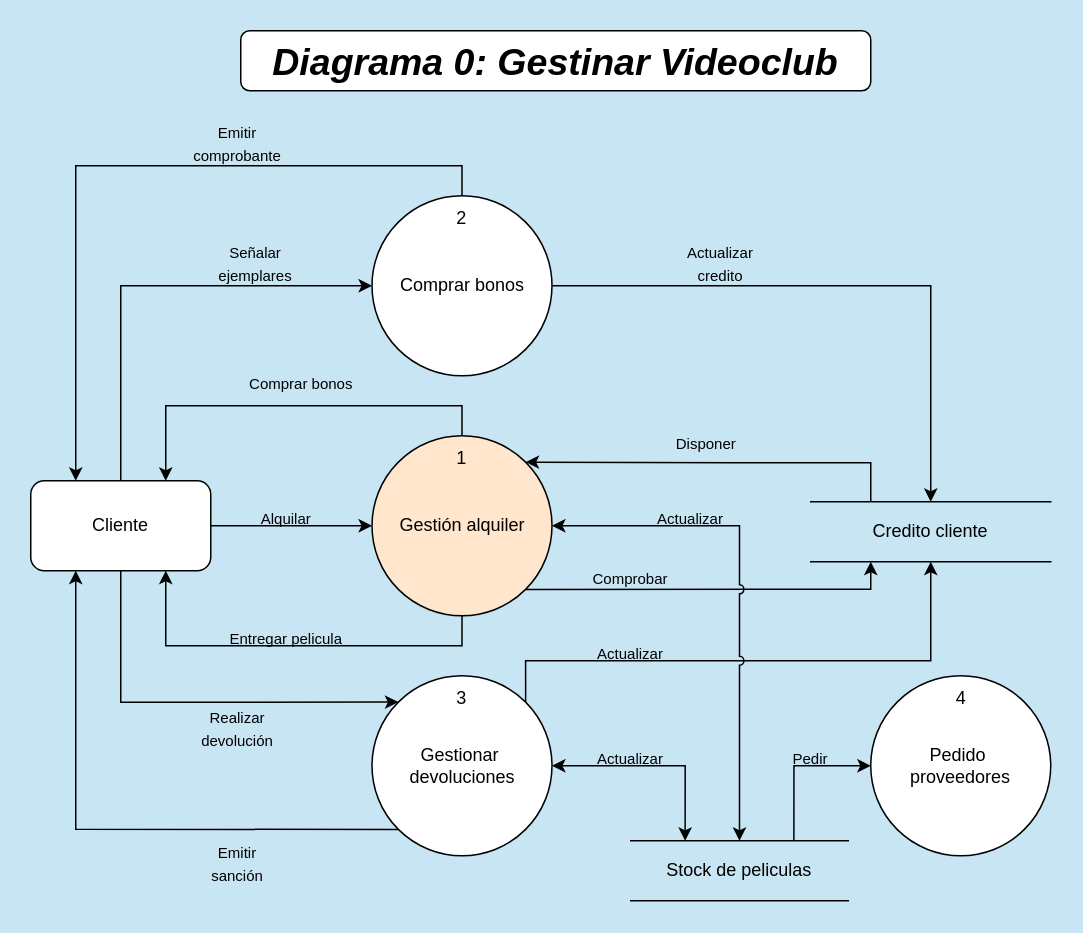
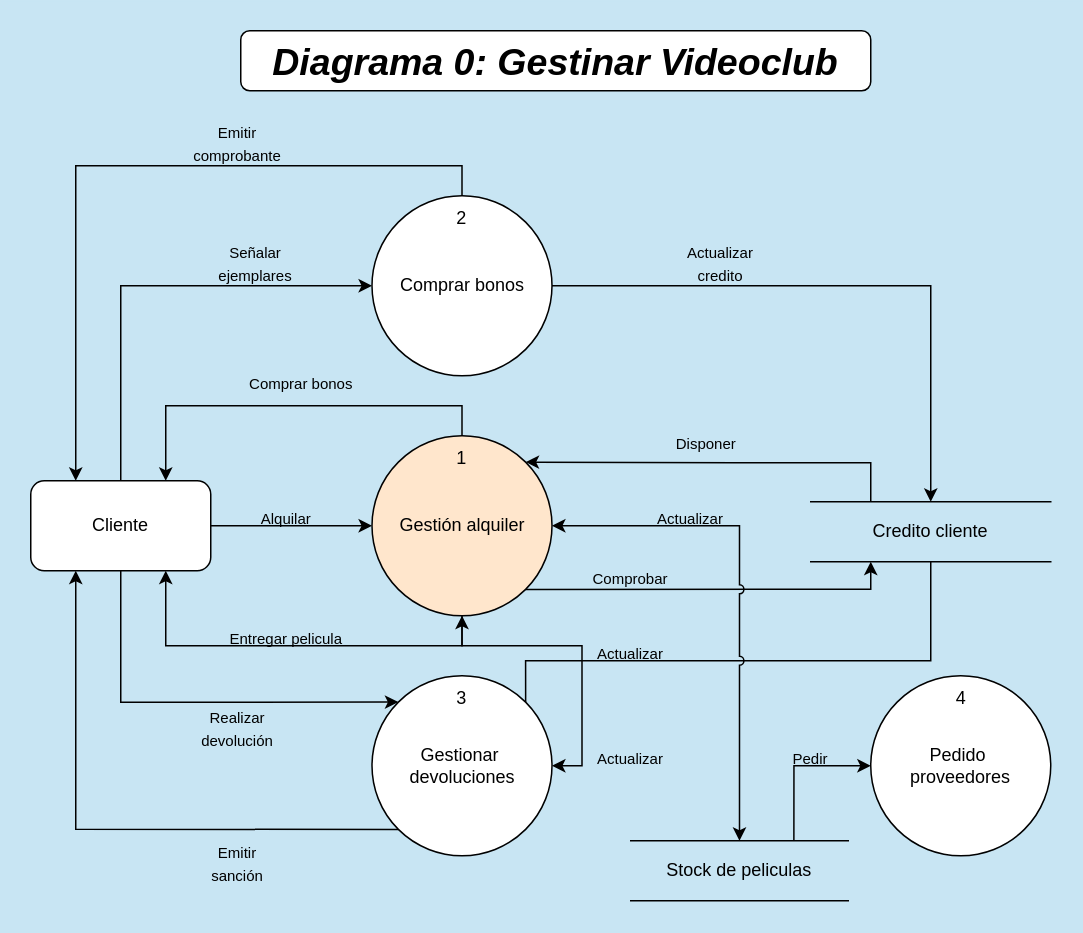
edge "Gestionar devoluciones" -> "Credito cliente": arrowhead classic -> none
edge "Gestionar devoluciones" -- "Stock de peliculas": now "Gestionar devoluciones" -- "Gestión alquiler"
